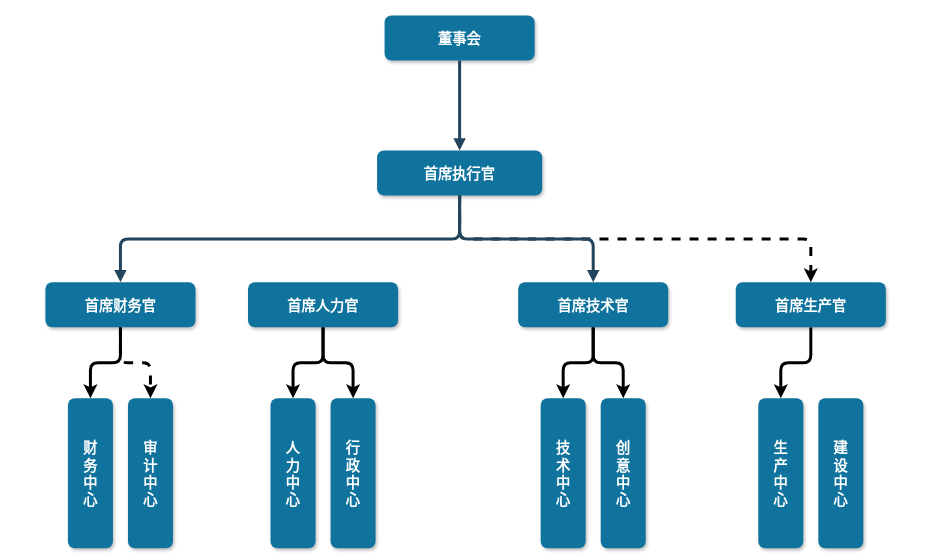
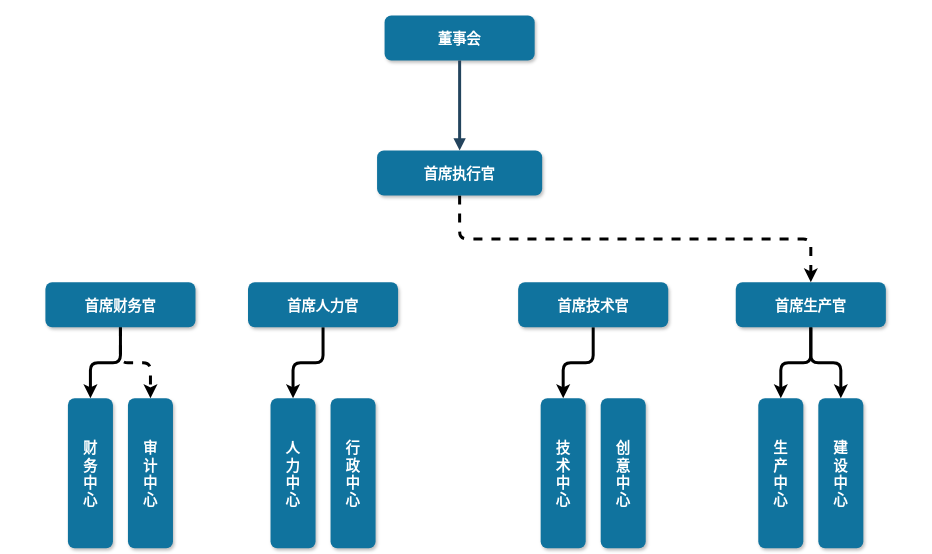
edge "首席执行官" -> "首席财务官": removed
edge "首席执行官" -> "首席技术官": removed
edge "首席人力官" -> "行 政 中 心": removed
edge "首席技术官" -> "创 意 中 心": removed
edge "首席生产官" -> "建 设 中 心": added
